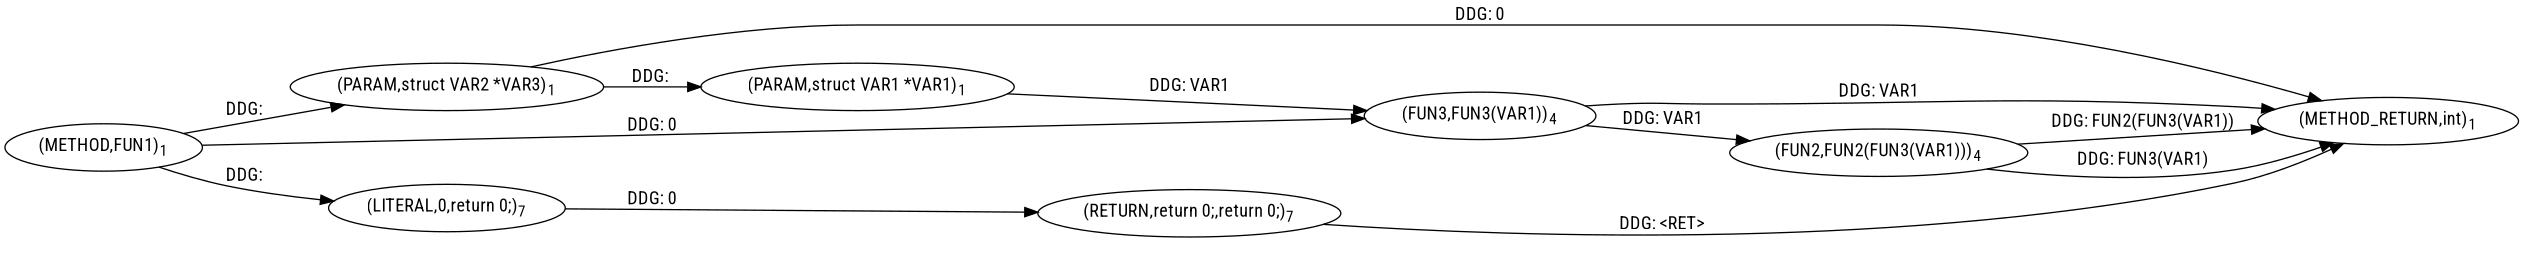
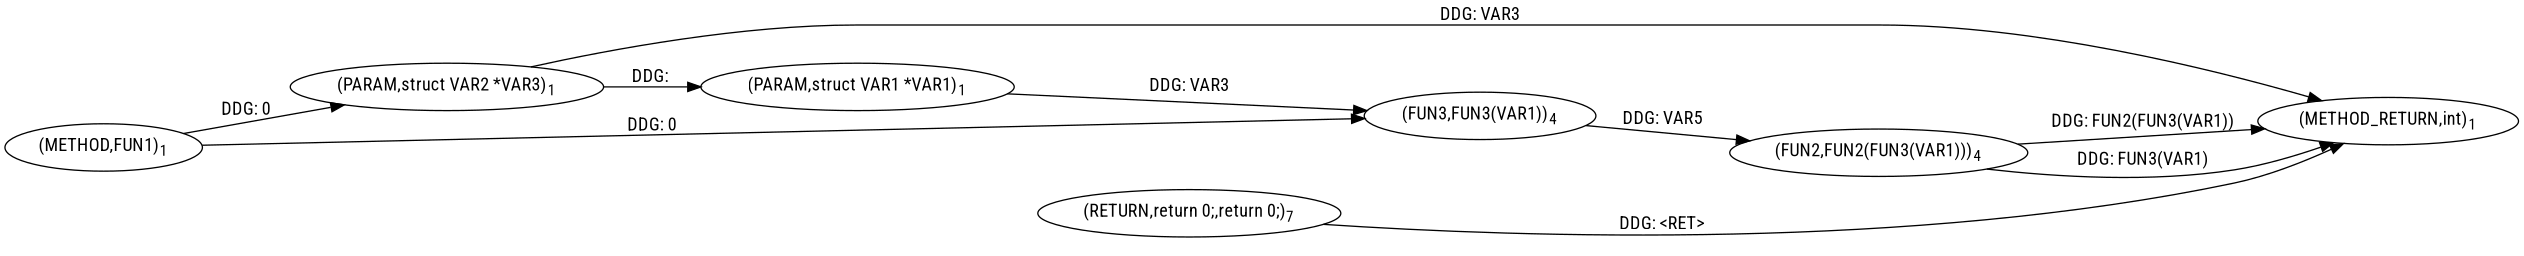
edge "(PARAM,struct VAR2 *VAR3)" -> "(METHOD_RETURN,int)": label "DDG: 0" -> "DDG: VAR3"
edge "(PARAM,struct VAR1 *VAR1)" -> "(FUN3,FUN3(VAR1))": label "DDG: VAR1" -> "DDG: VAR3"
edge "(FUN3,FUN3(VAR1))" -> "(METHOD_RETURN,int)": removed, label "DDG: VAR1"
edge "(METHOD,FUN1)" -> "(PARAM,struct VAR2 *VAR3)": label "DDG: " -> "DDG: 0"
edge "(FUN3,FUN3(VAR1))" -> "(FUN2,FUN2(FUN3(VAR1)))": label "DDG: VAR1" -> "DDG: VAR5"
node "(LITERAL,0,return 0;)": removed
